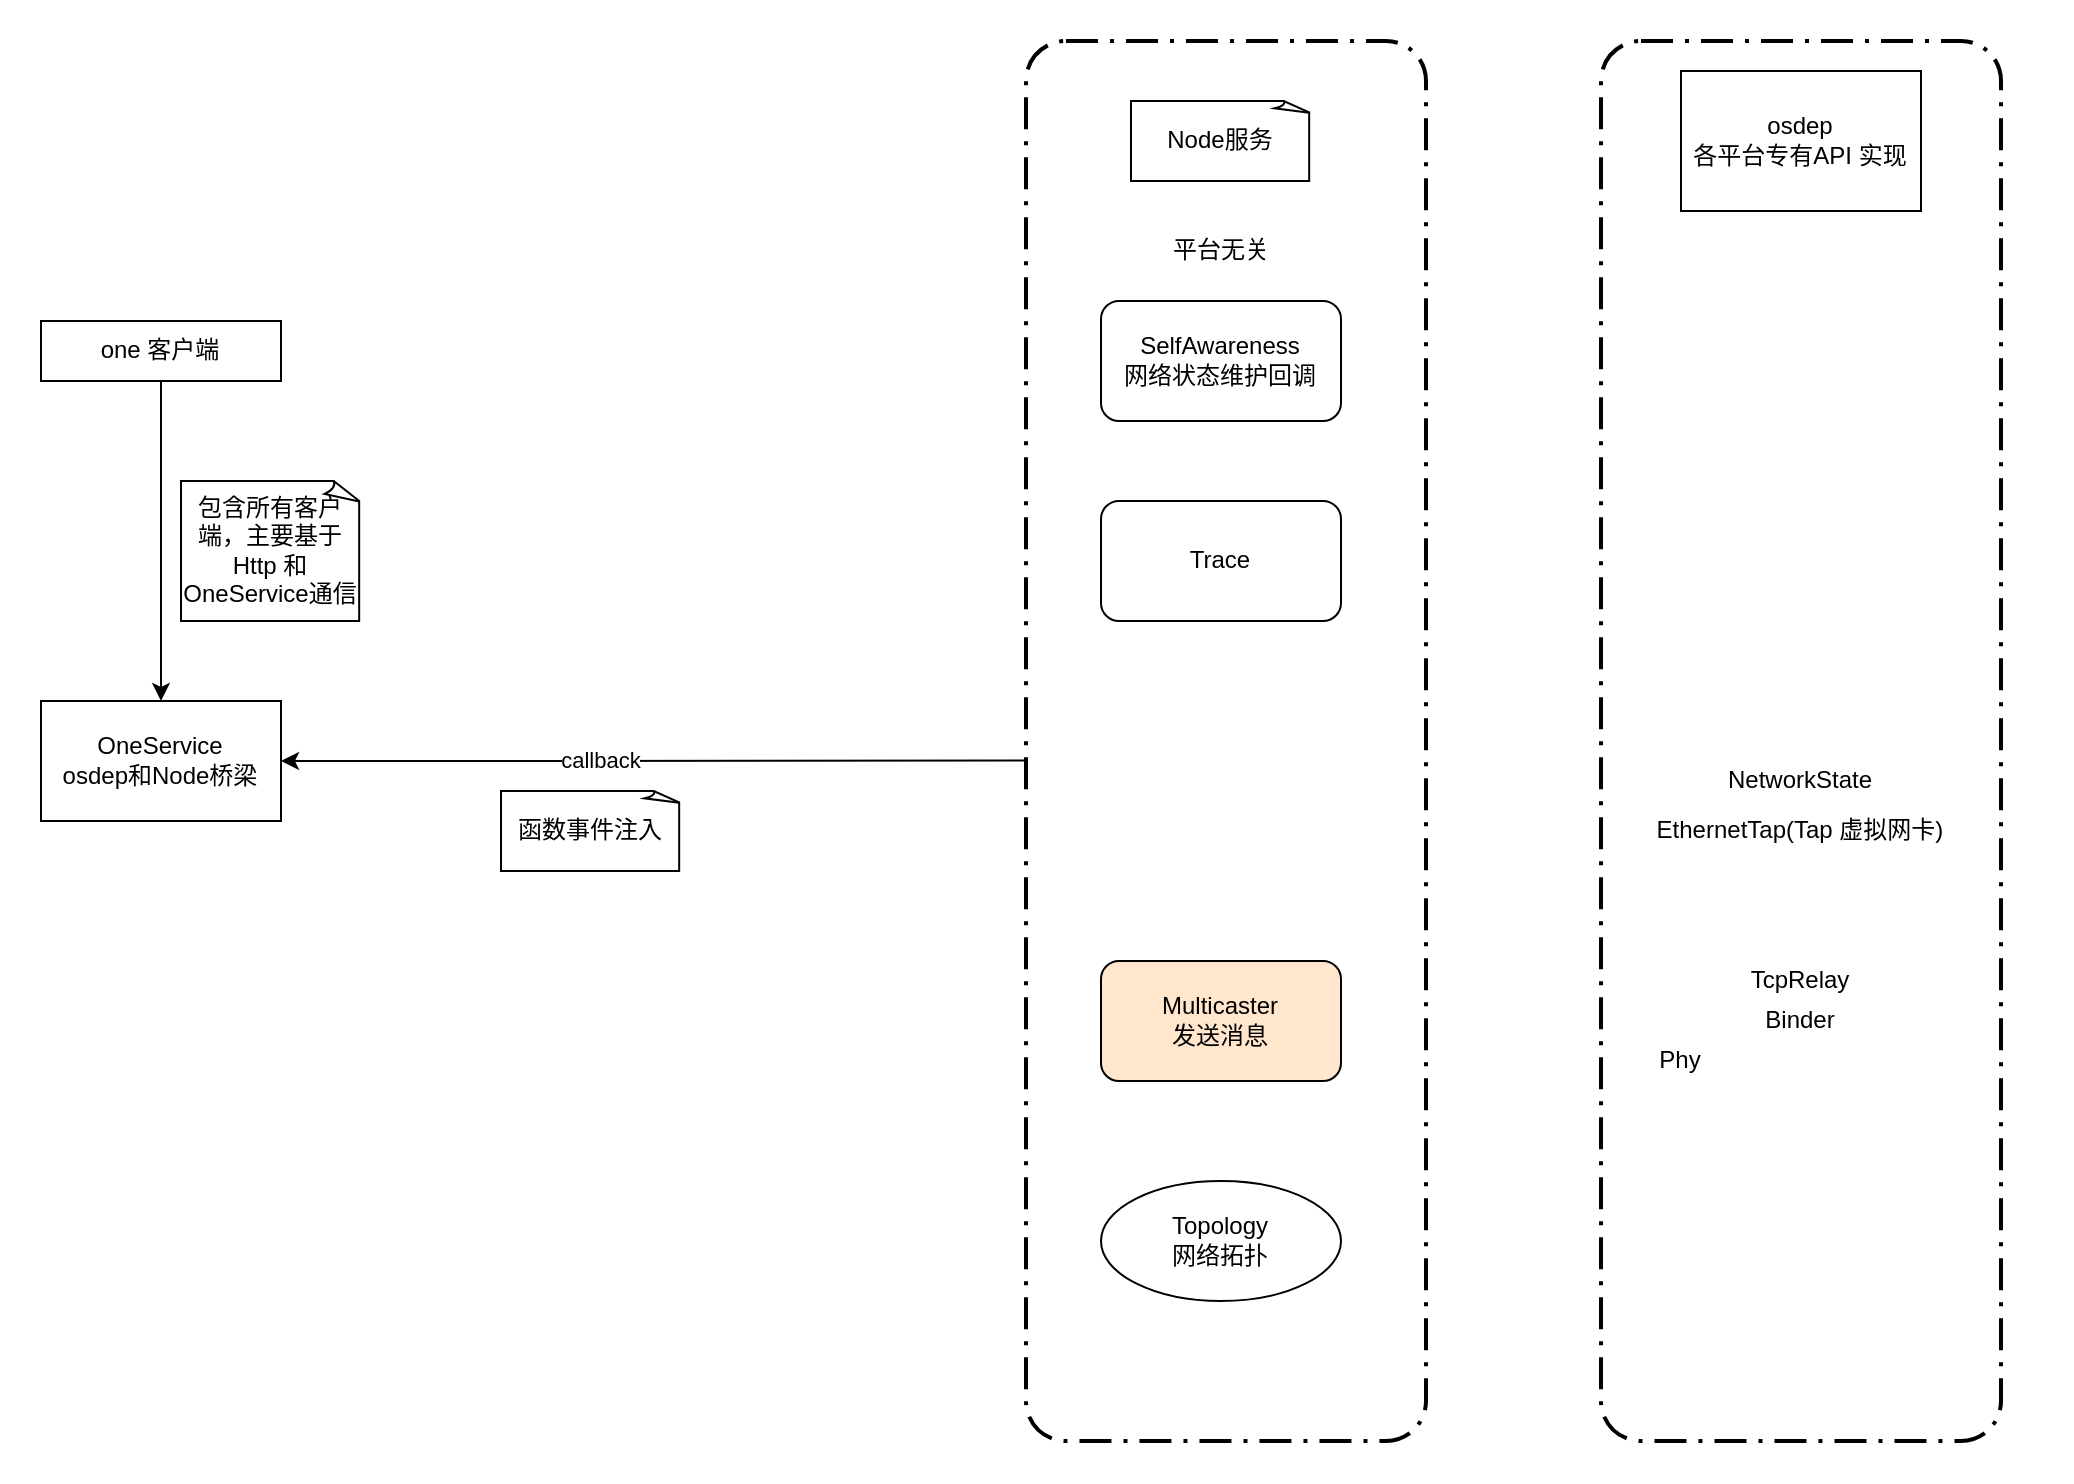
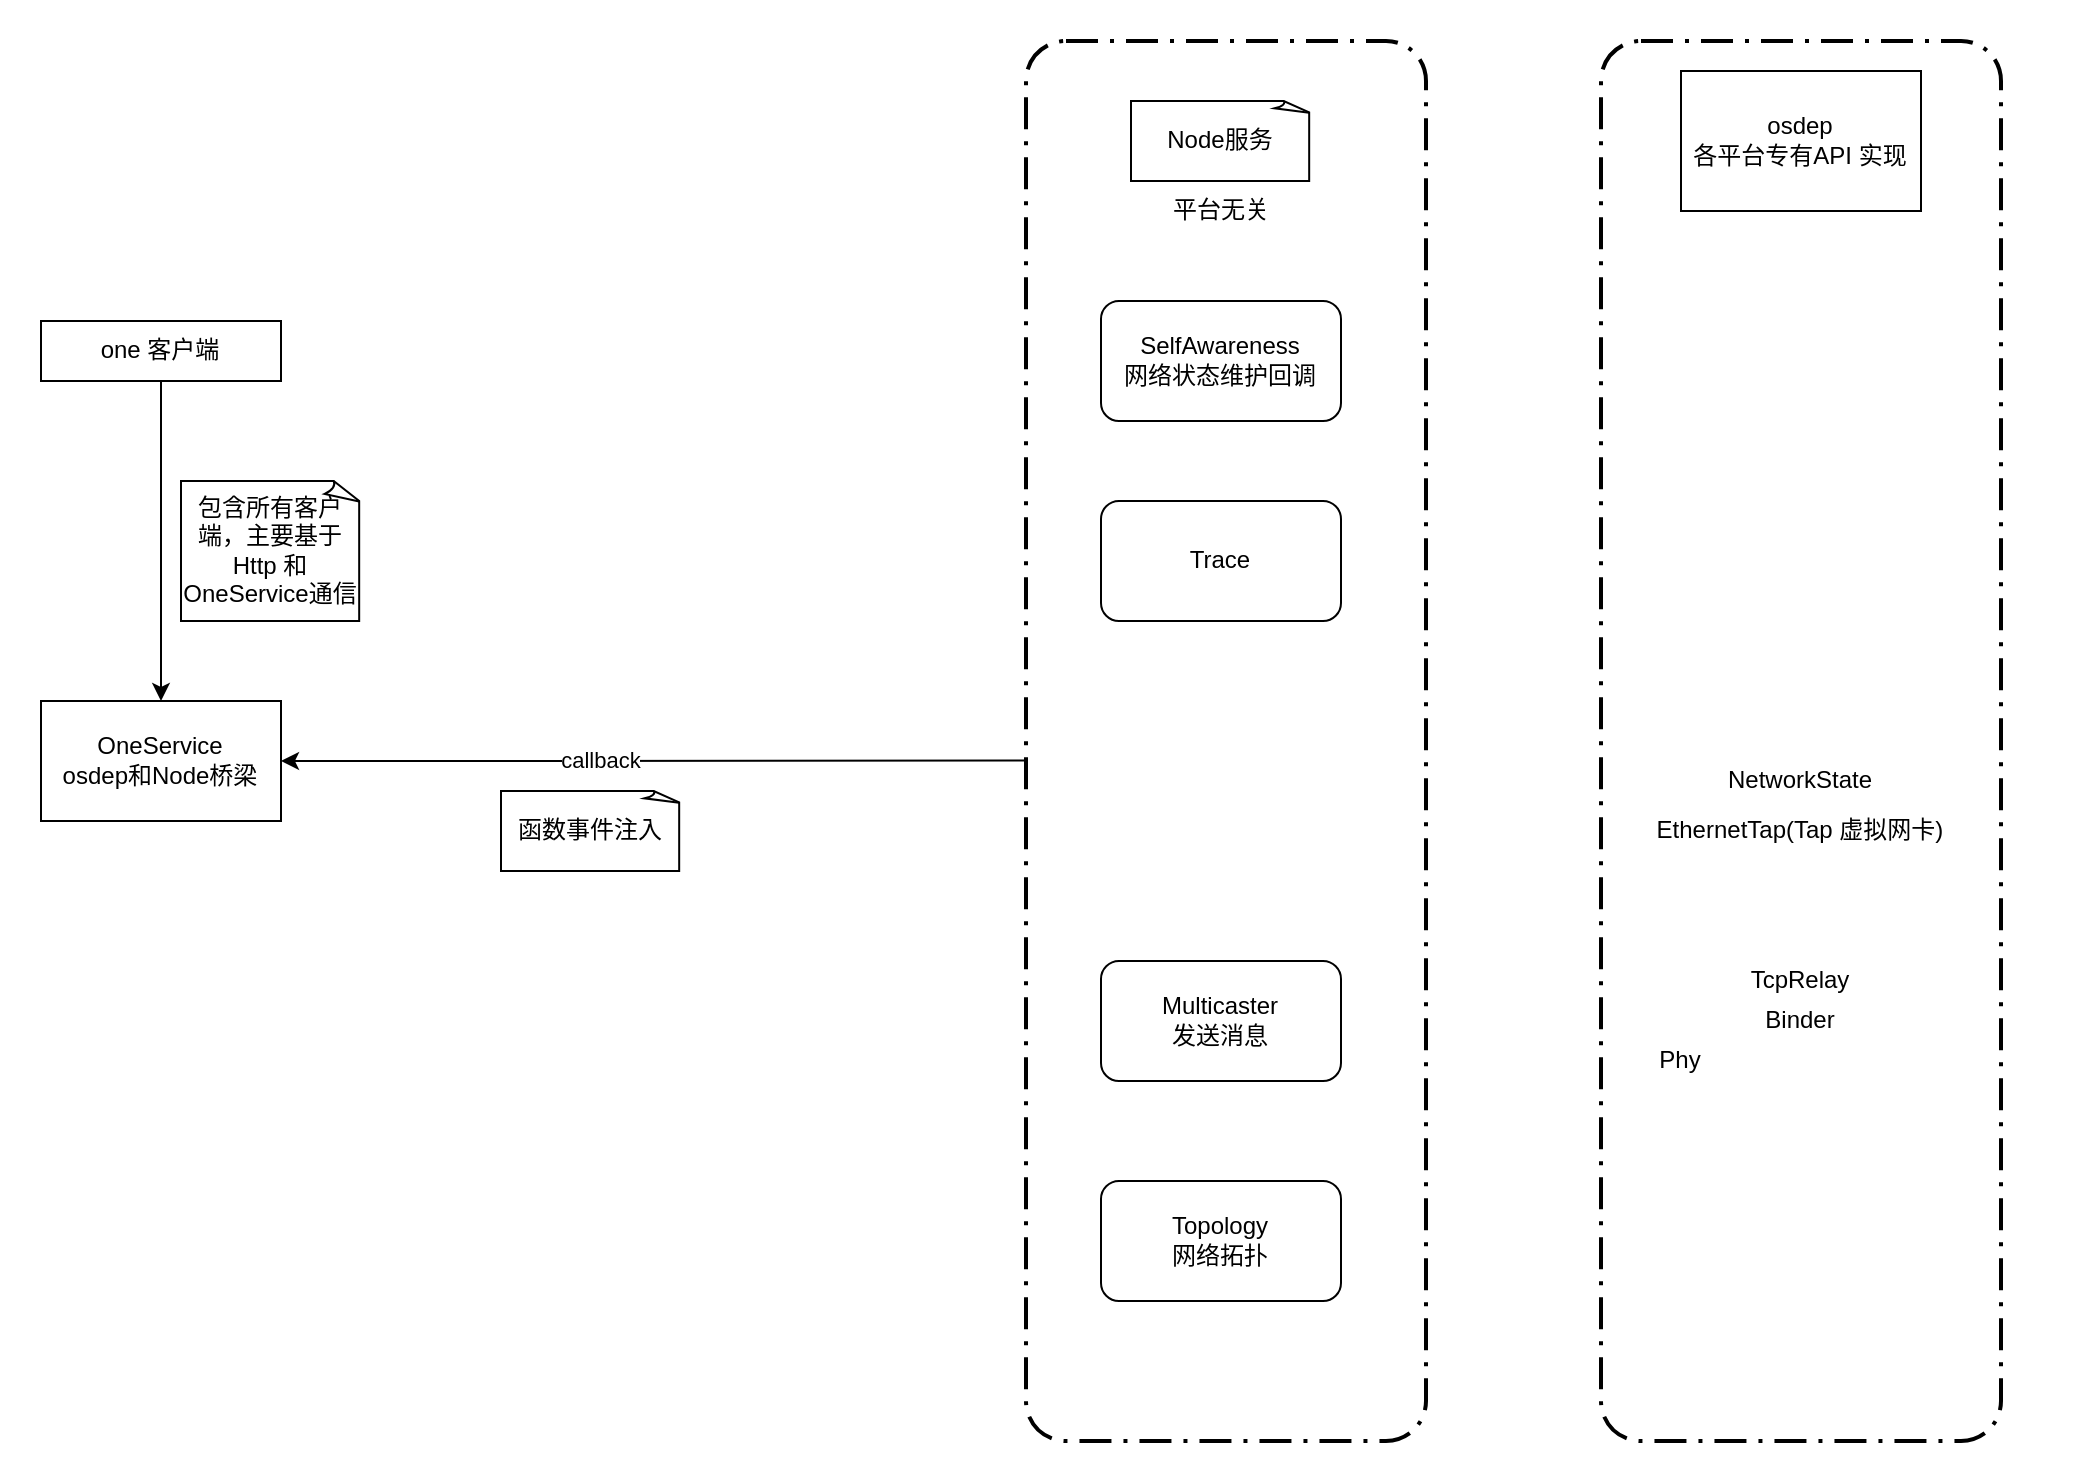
node "平台无关": moved (1221, 251) -> (1221, 211)
node "Multicaster 发送消息": fillcolor #ffe6cc -> #ffffff
node "Topology 网络拓扑": shape ellipse -> rounded rectangle
